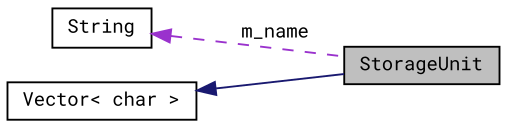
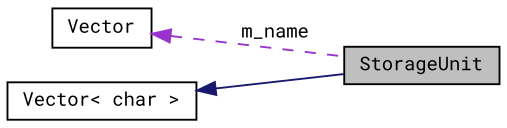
node "String": label "String" -> "Vector"
